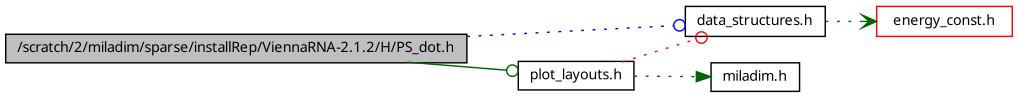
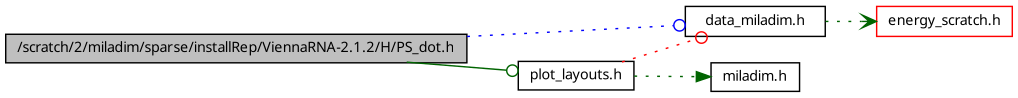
node "data_structures.h": label "data_structures.h" -> "data_miladim.h"
node "energy_const.h": label "energy_const.h" -> "energy_scratch.h"
